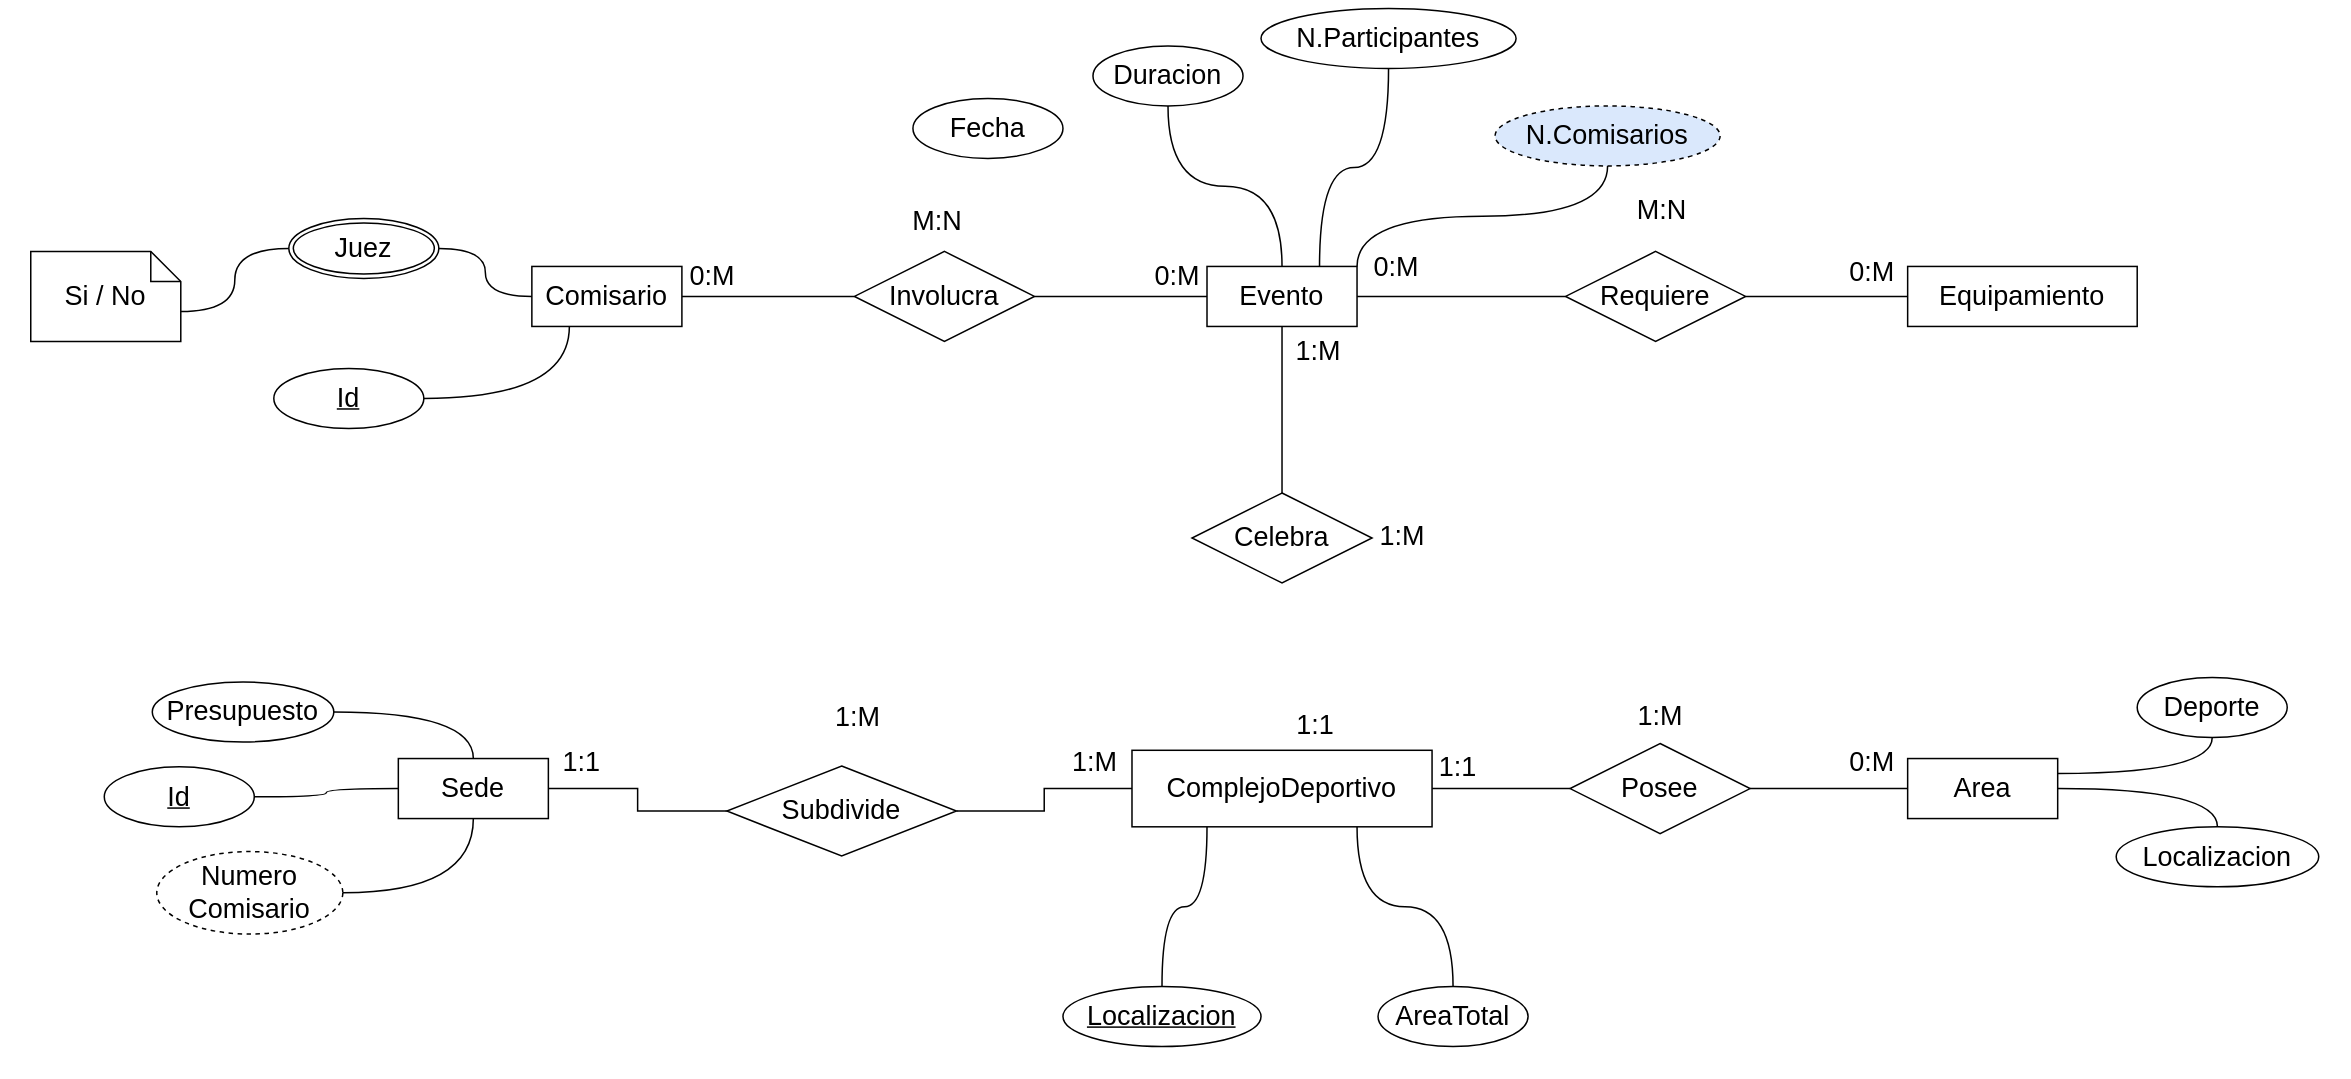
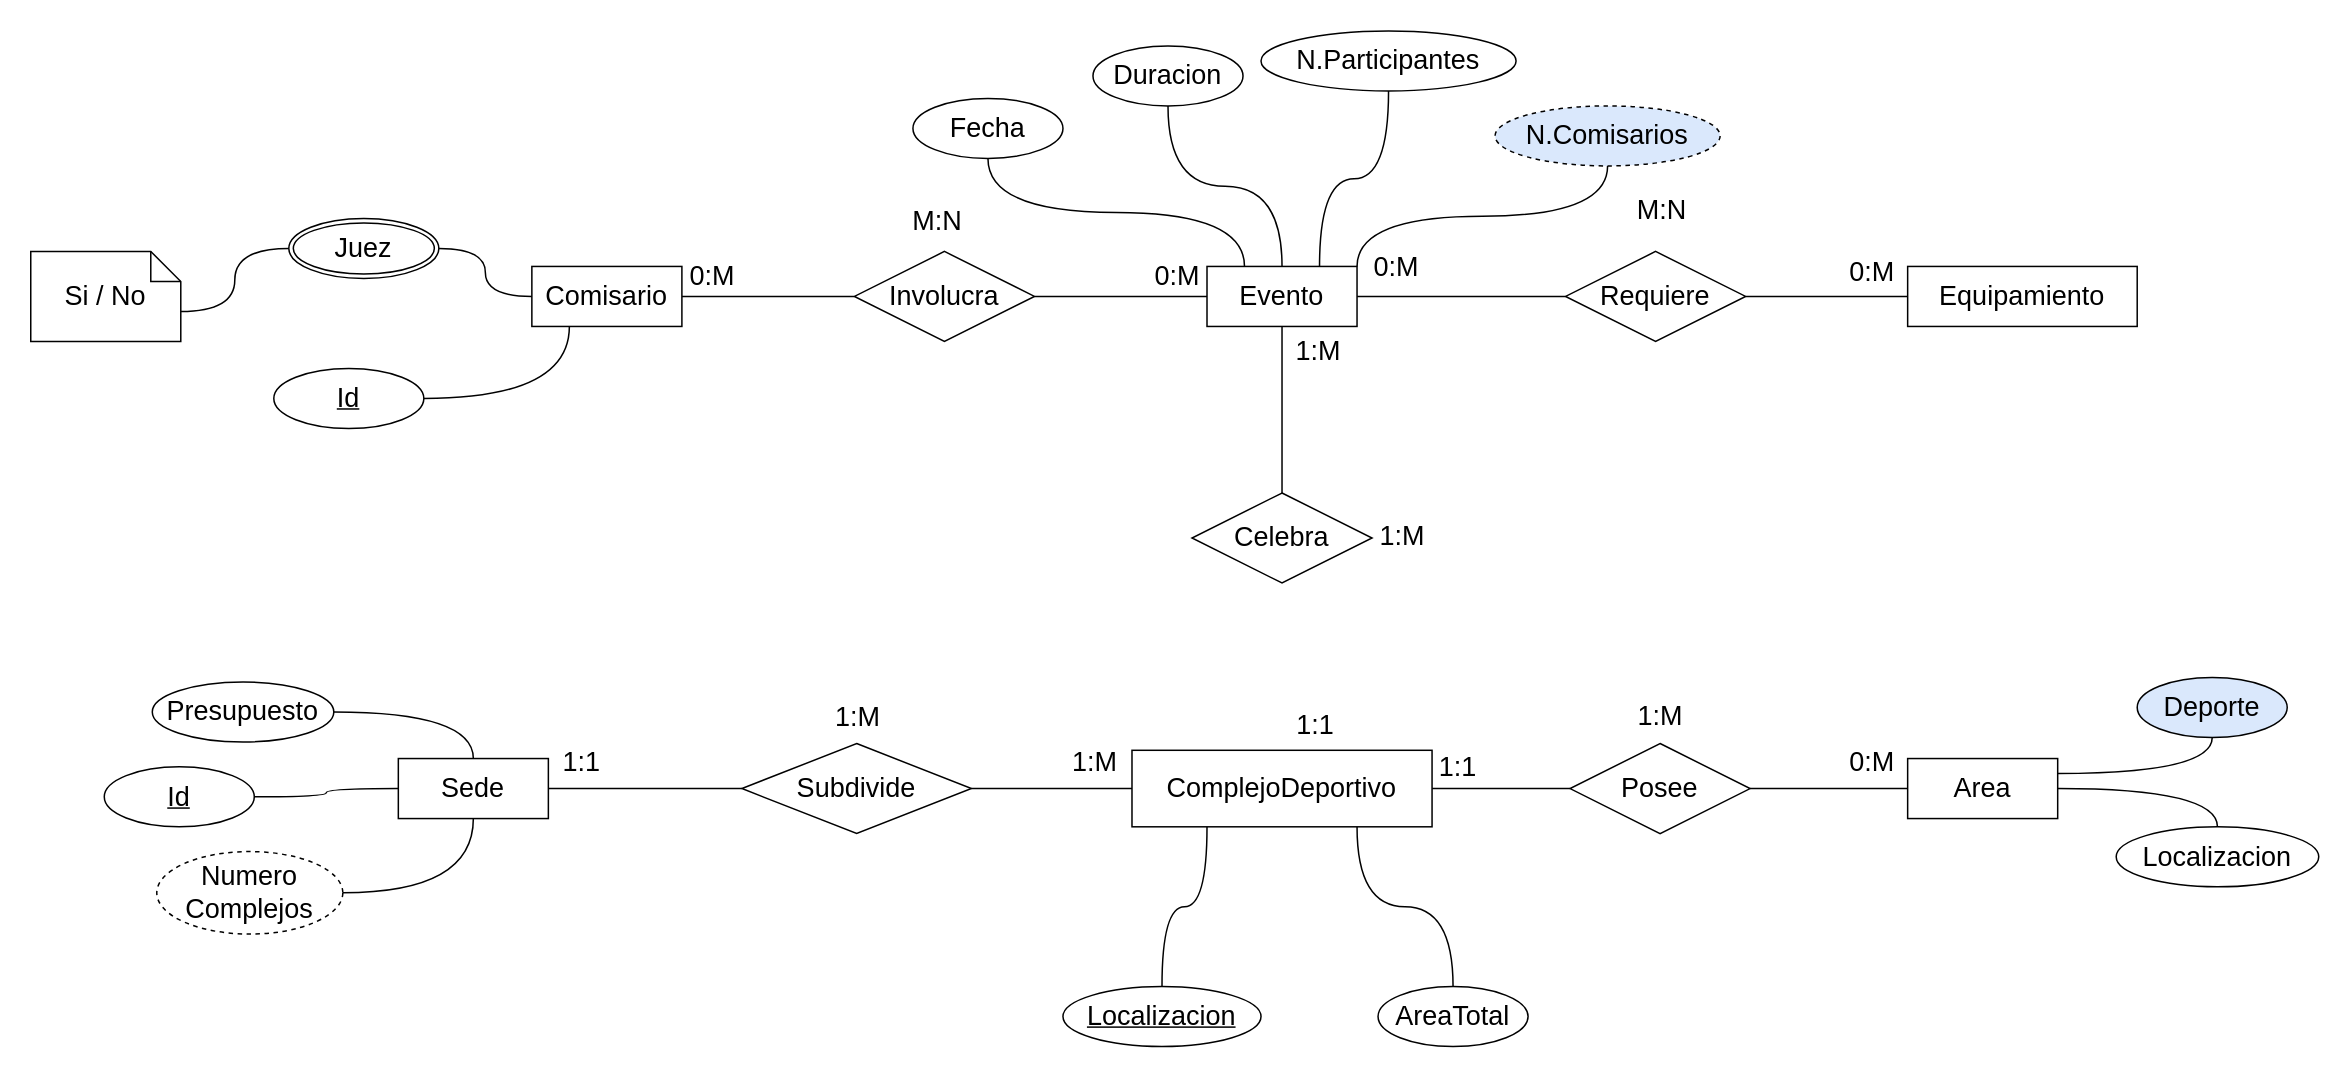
node "N.Participantes": moved (1388, 38) -> (1388, 61)
edge "Fecha" -- "Evento": added
node "Deporte": fillcolor #ffffff -> #dae8fc
node "Subdivide": moved (842, 811) -> (857, 788)
node "Numero Comisario": label "Numero Comisario" -> "Numero Complejos"
